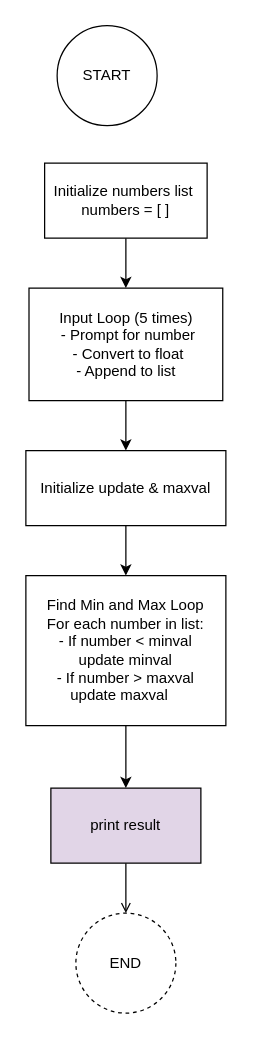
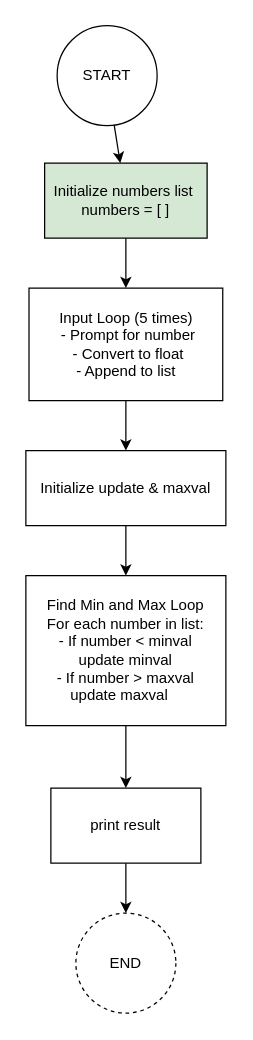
edge "START" -> "Initialize numbers list numbers = [ ]": added
node "Initialize numbers list numbers = [ ]": fillcolor #ffffff -> #d5e8d4
node "print result": fillcolor #e1d5e7 -> #ffffff
edge "print result" -> "END": arrowhead open -> classic
